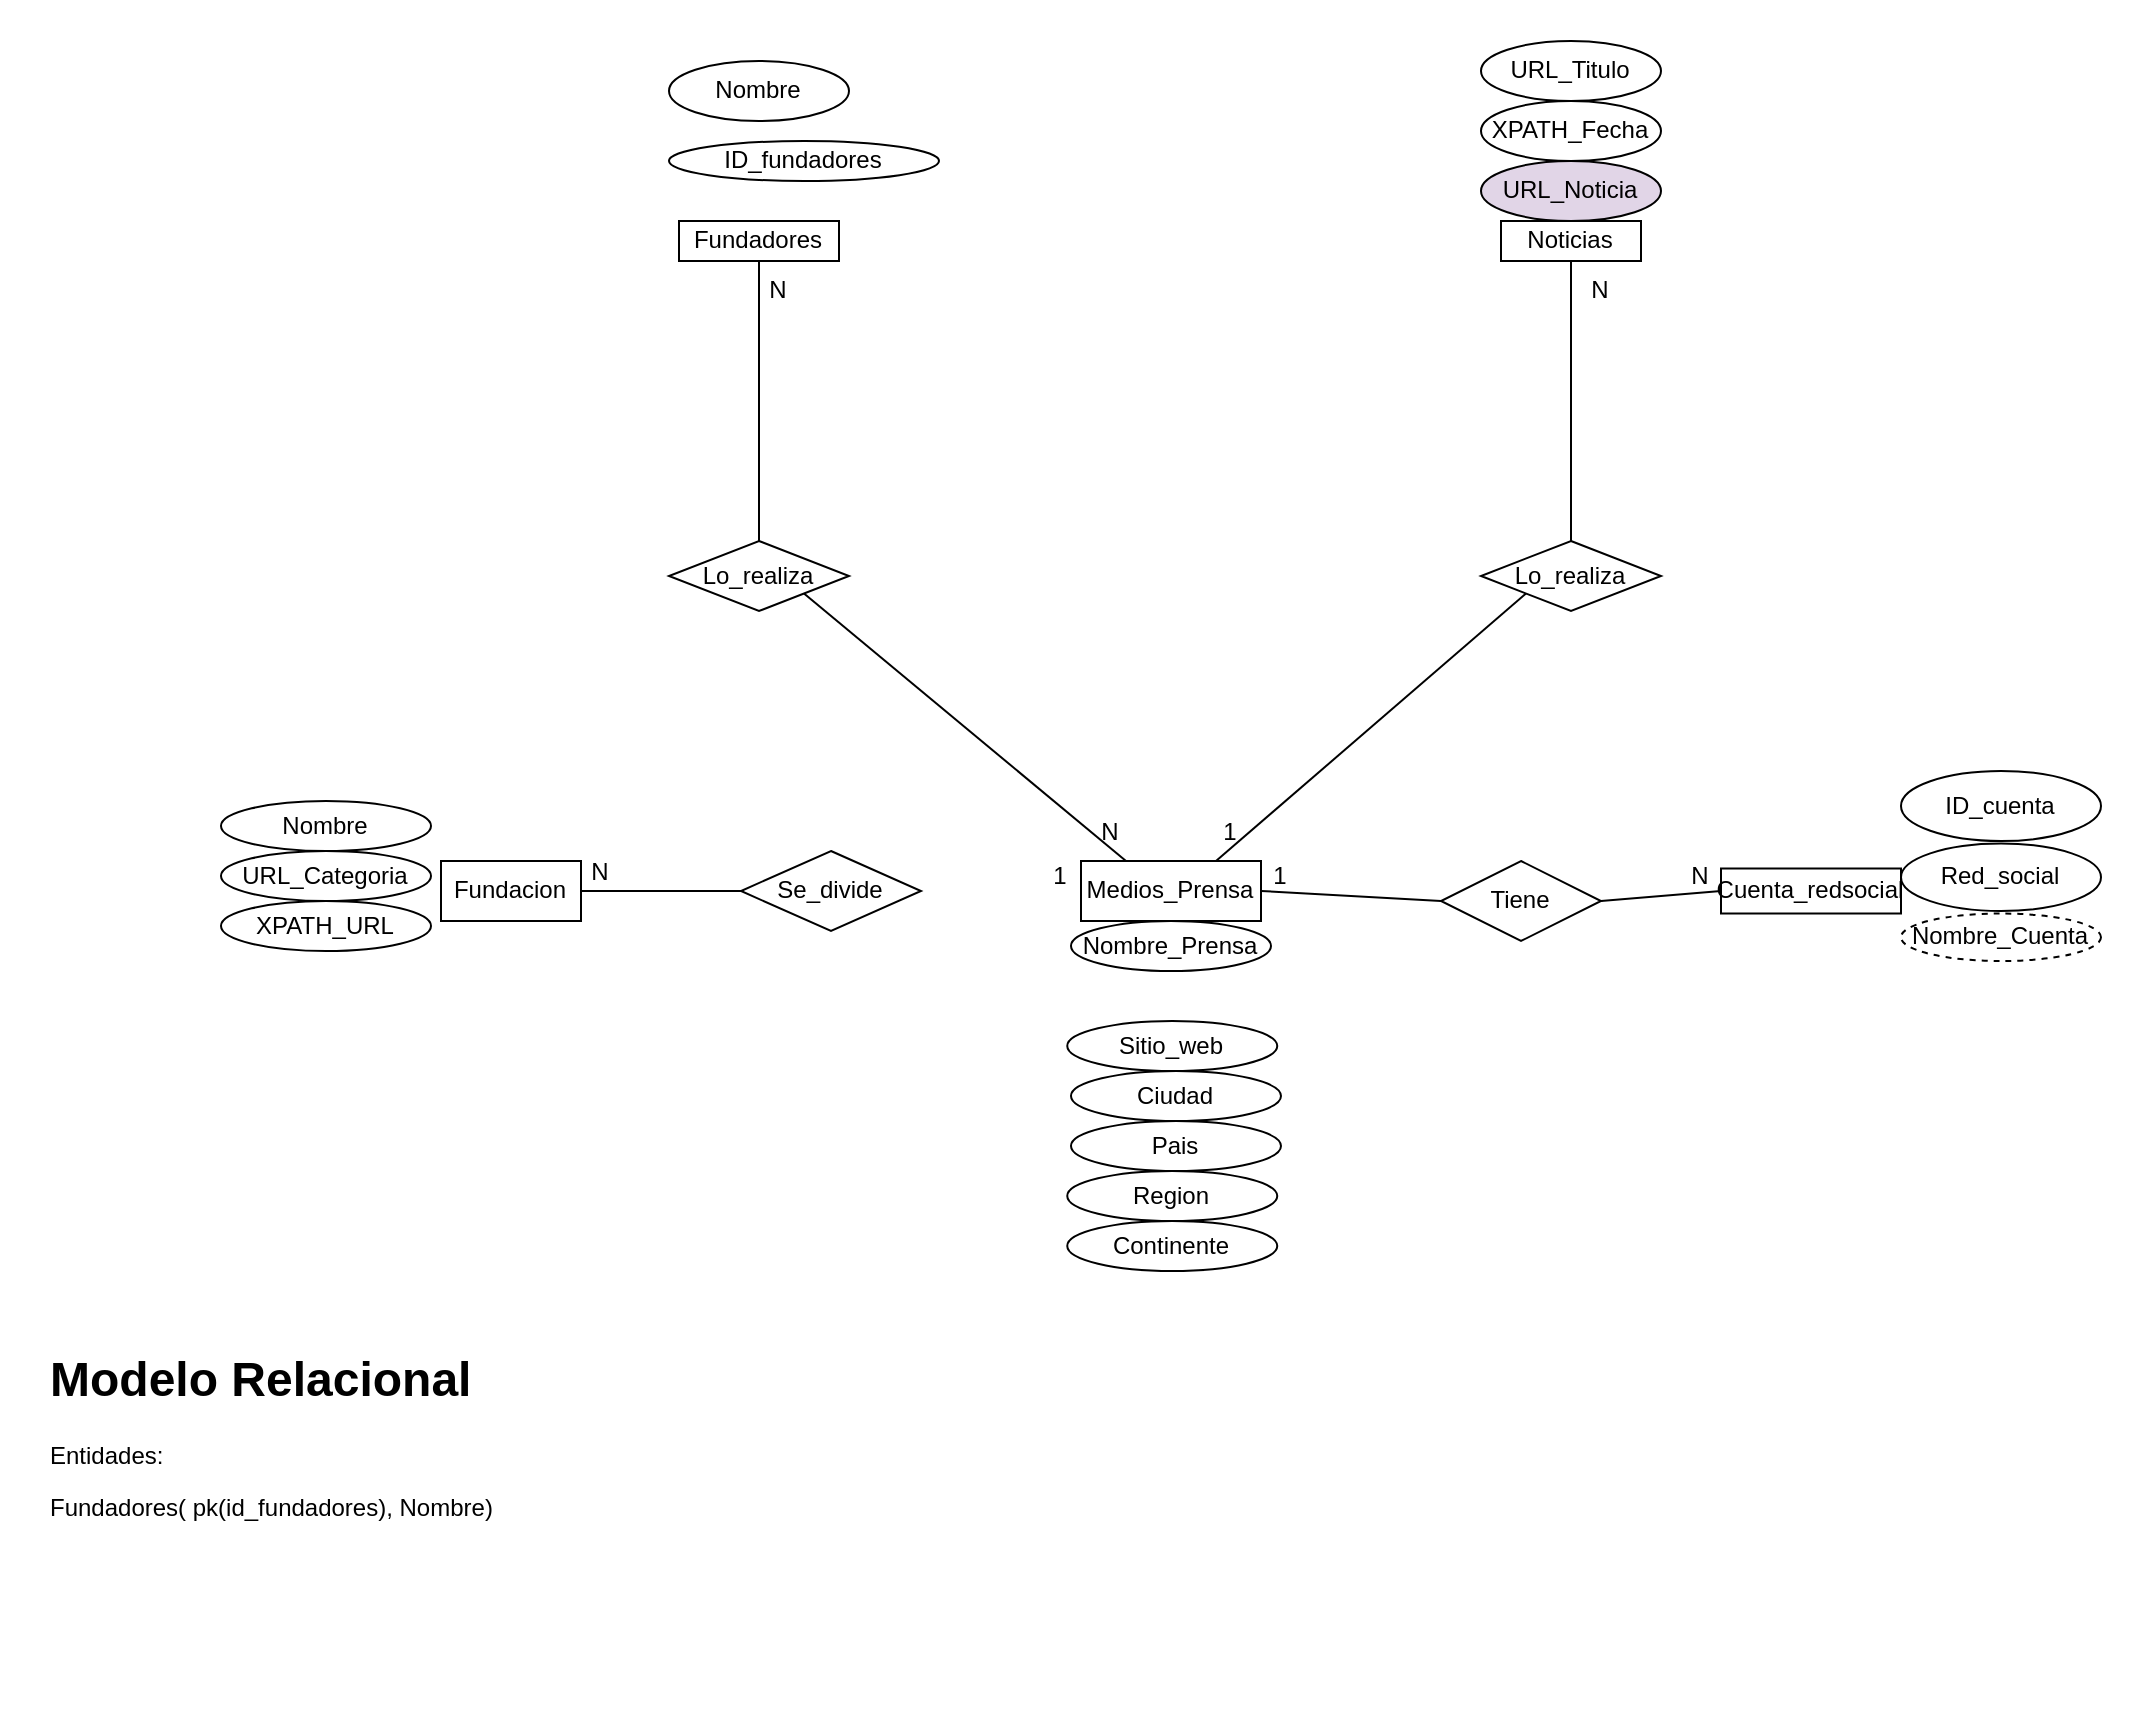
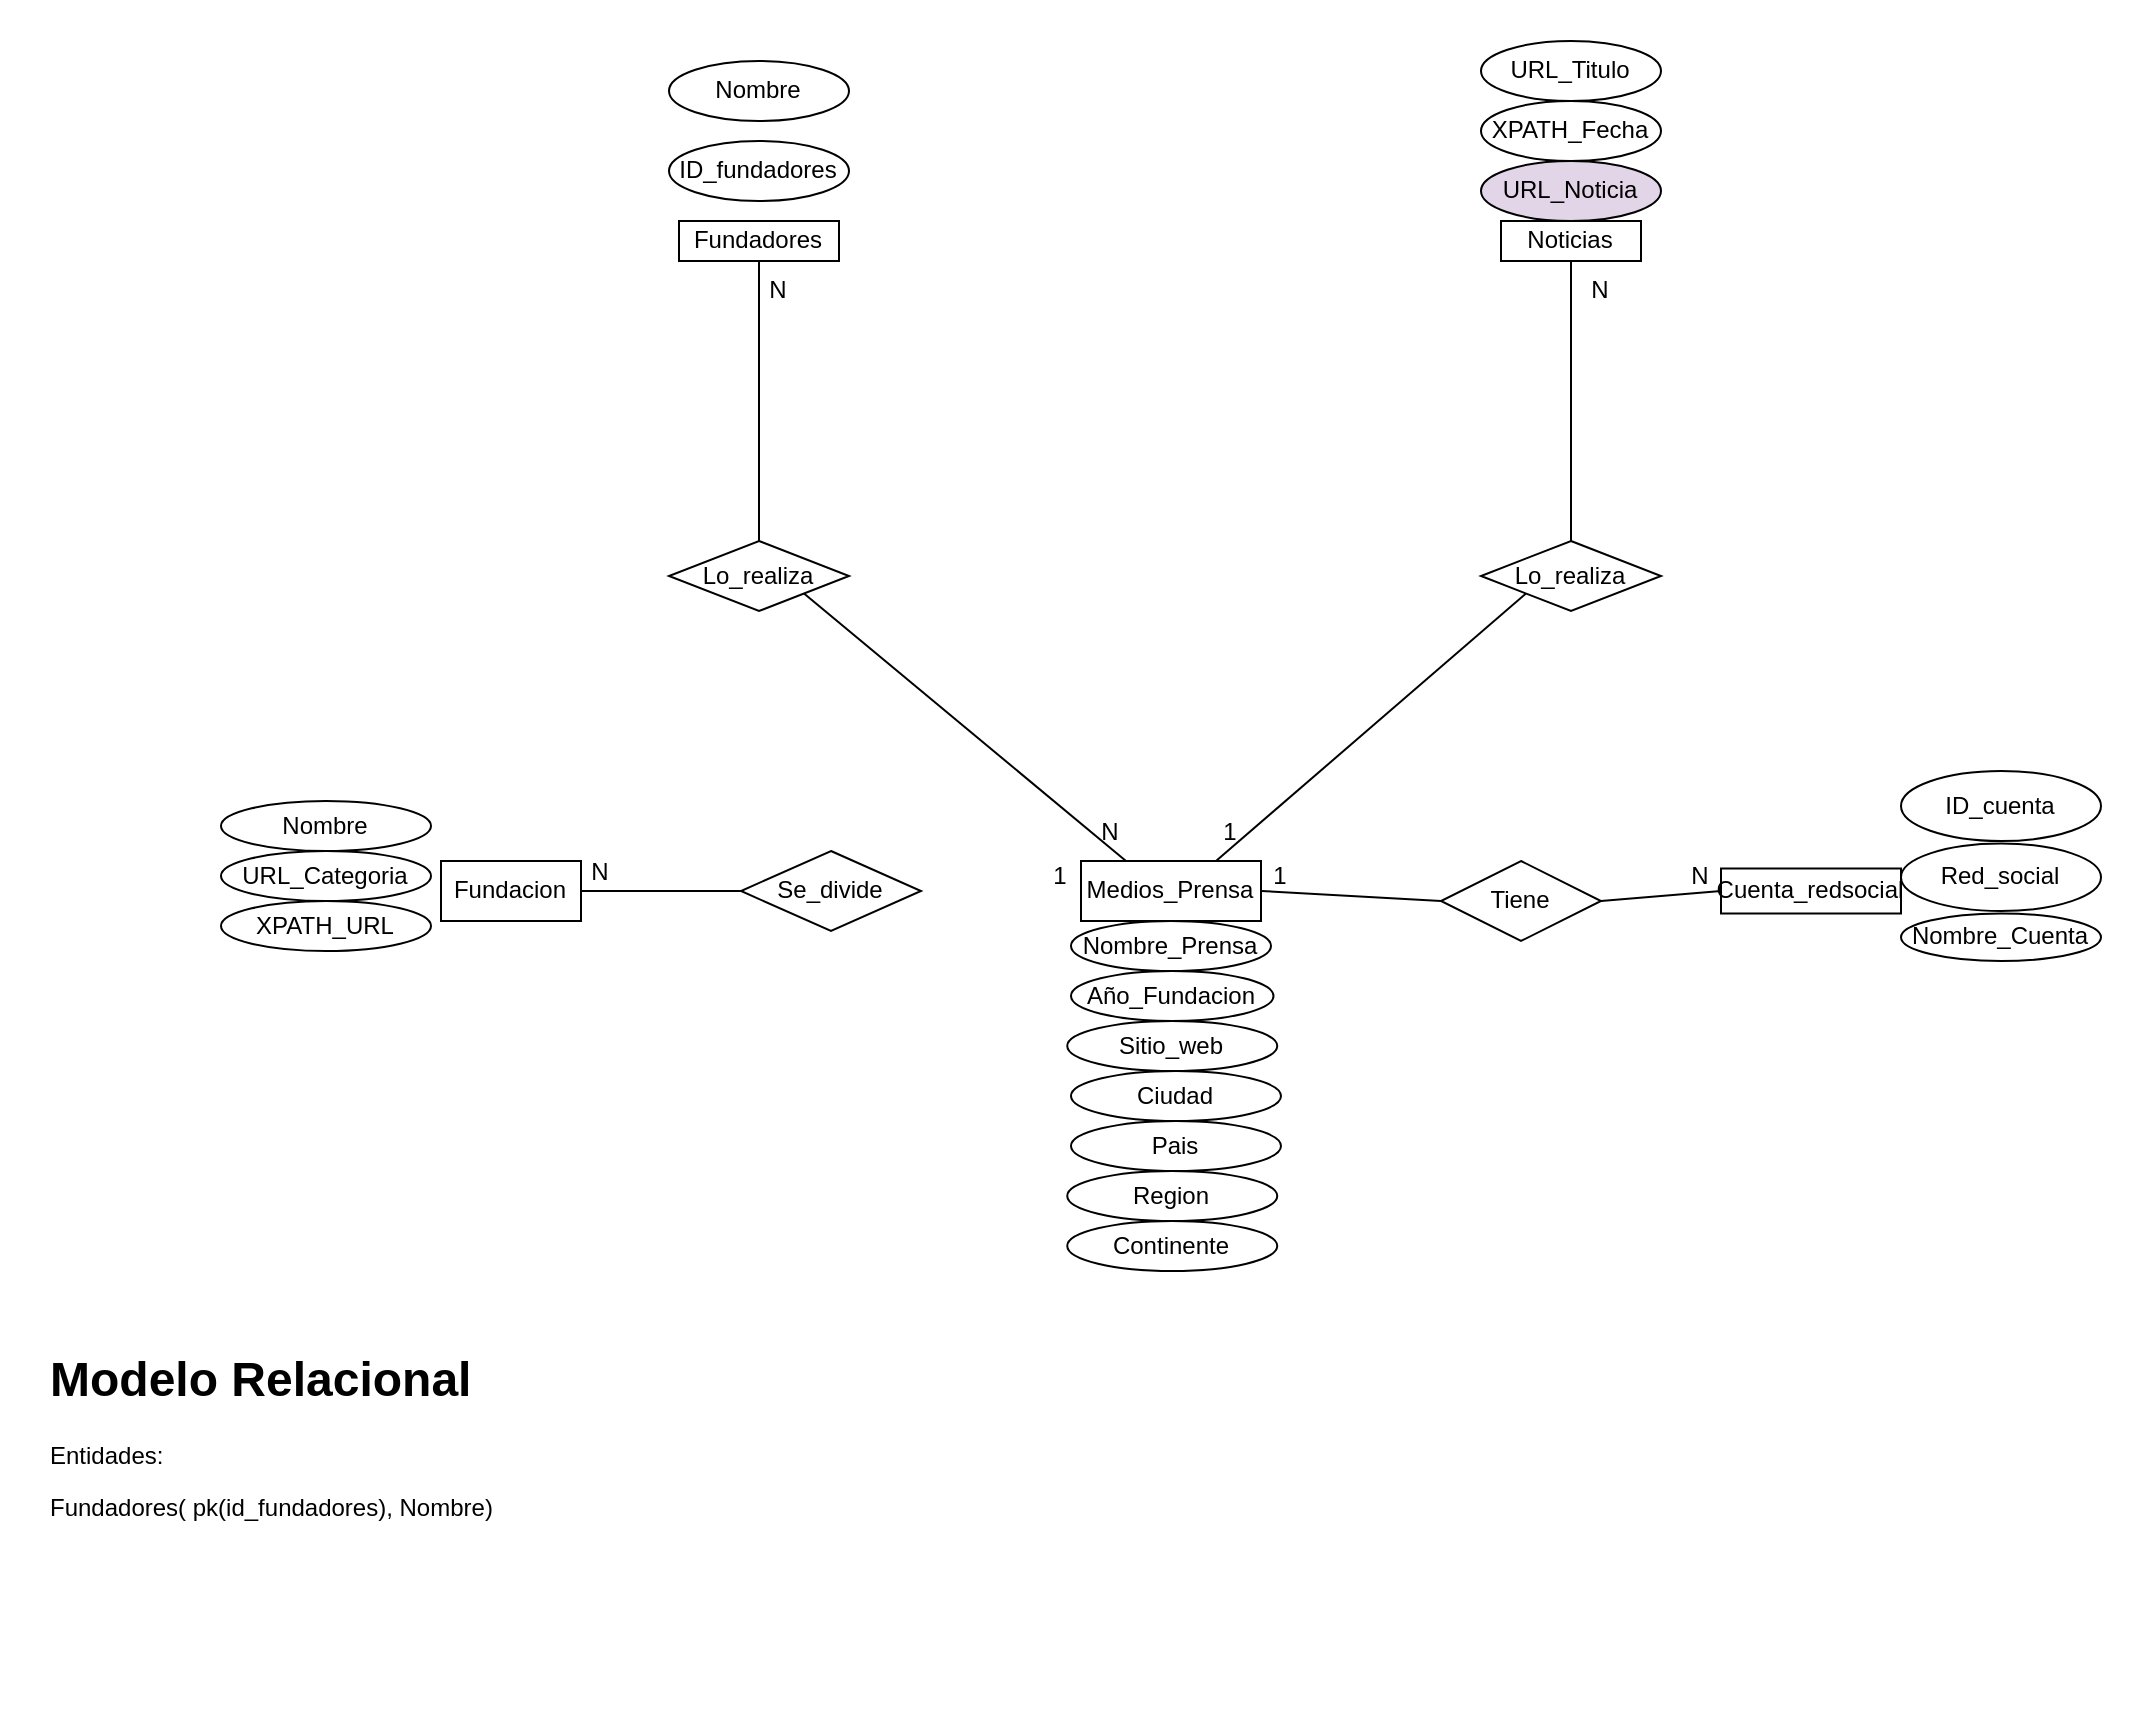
node "ID_fundadores": size 270x40 -> 180x60
node "Nombre_Cuenta": style dashed -> solid
node "Año_Fundacion": added
